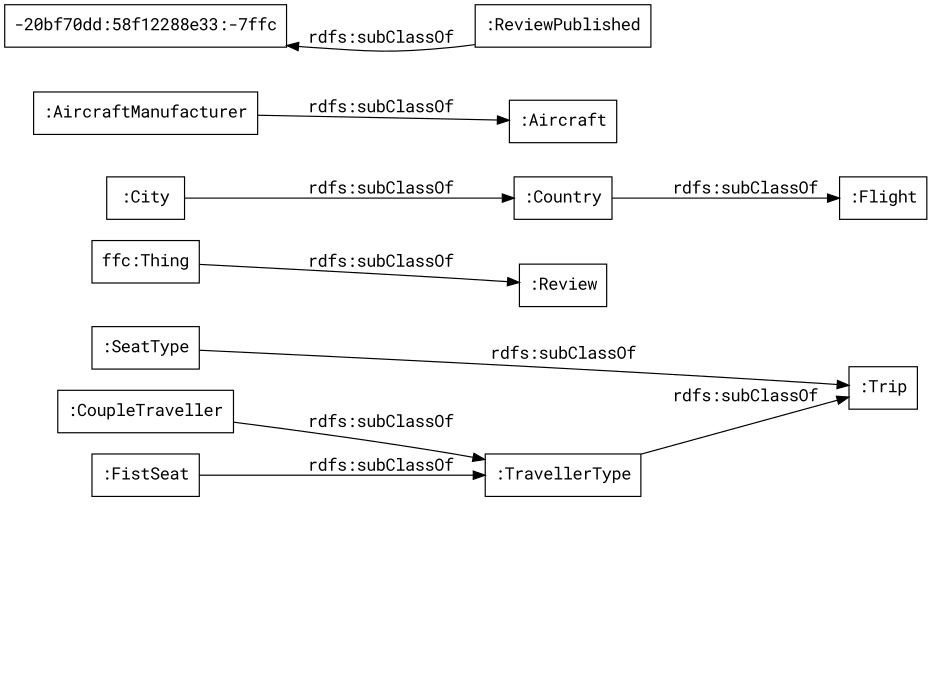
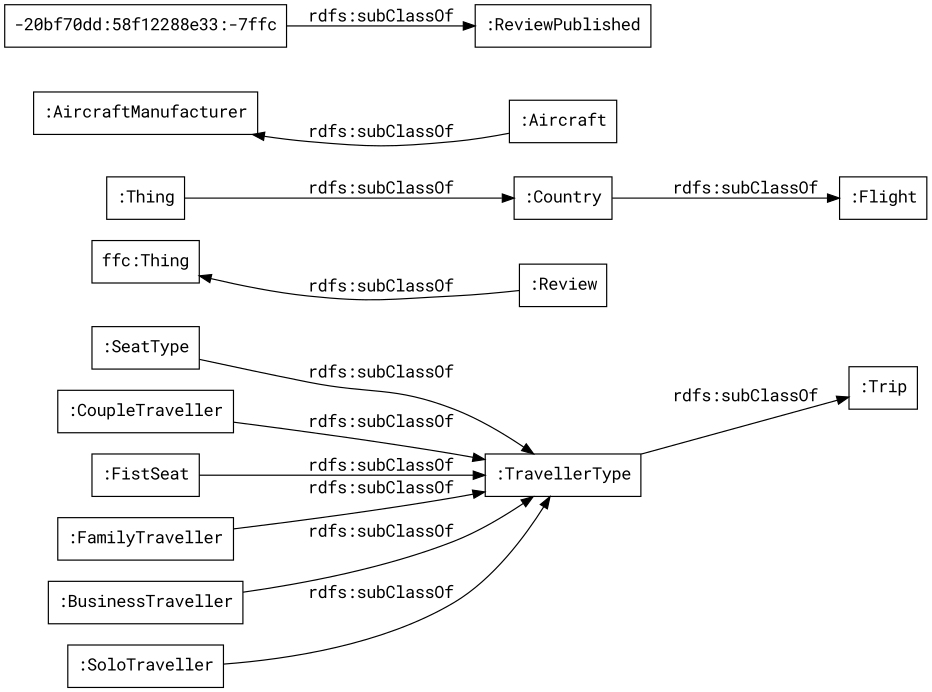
edge ":ReviewPublished" -> "-20bf70dd:58f12288e33:-7ffc": reversed
edge ":AircraftManufacturer" -> ":Aircraft": reversed
node ":City": label ":City" -> ":Thing"
edge "ffc:Thing" -> ":Review": reversed
edge ":SeatType" -> ":Trip": now ":SeatType" -> ":TravellerType"
node ":FamilyTraveller": added
node ":BusinessTraveller": added
node ":SoloTraveller": added
